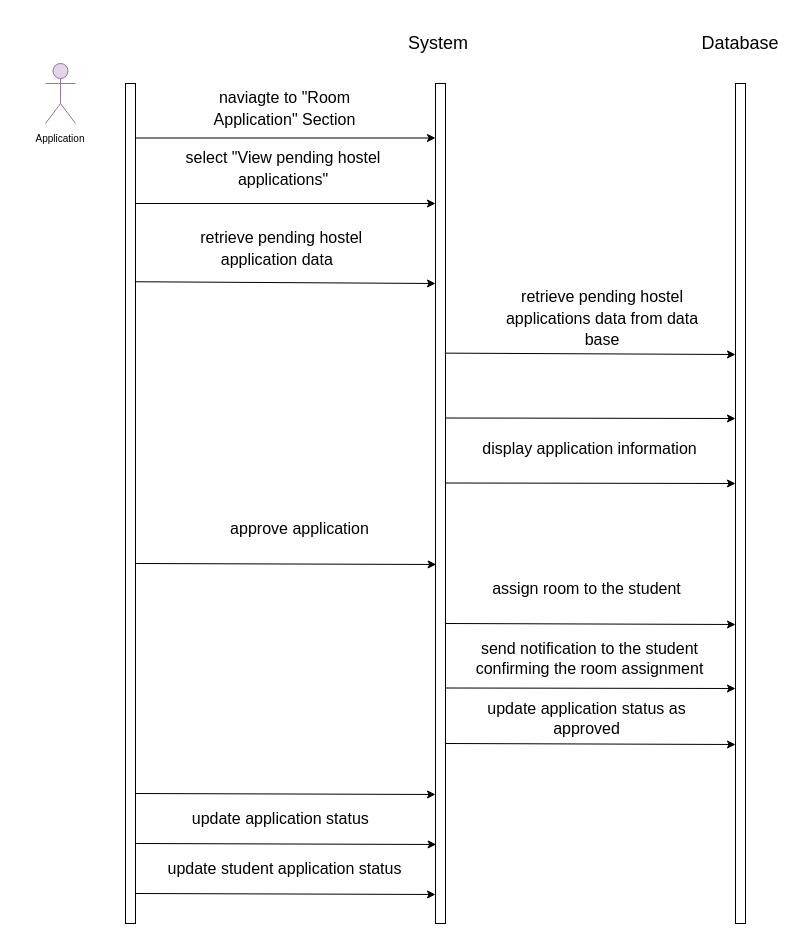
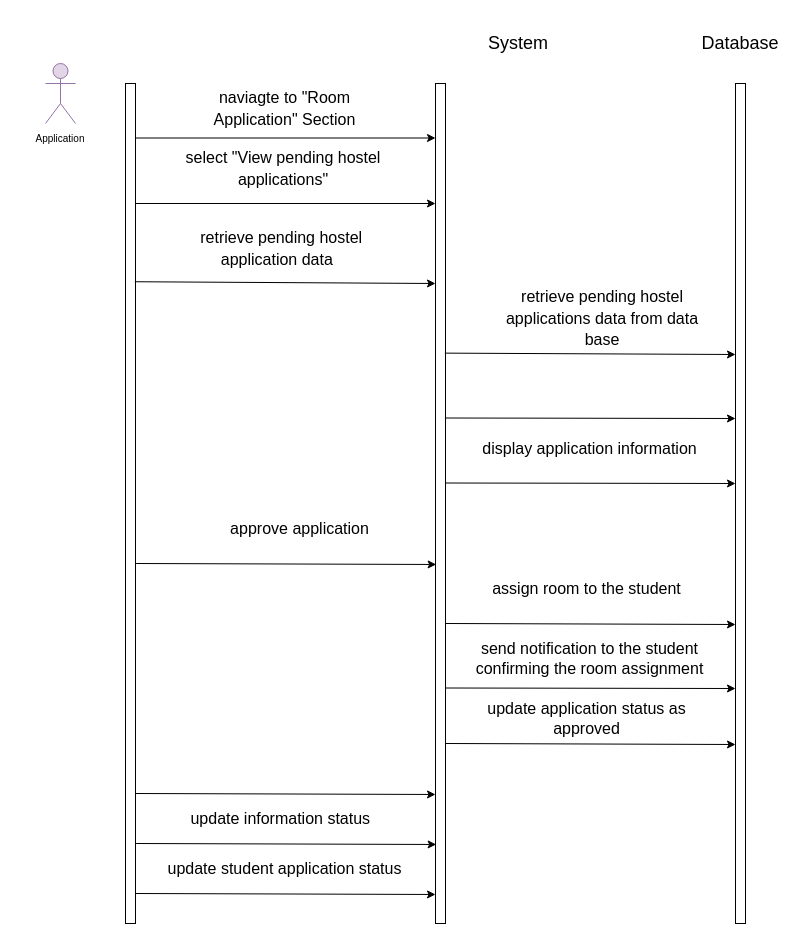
node "System": moved (441, 44) -> (521, 44)
node "update application status": label "update application status" -> "update information status"
